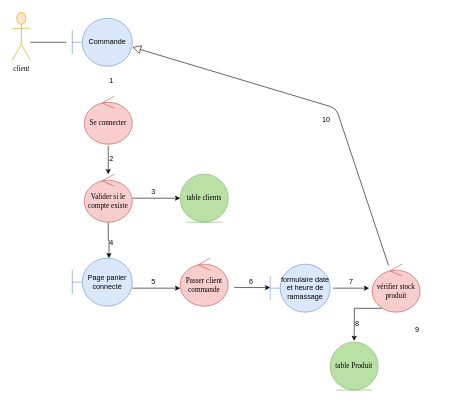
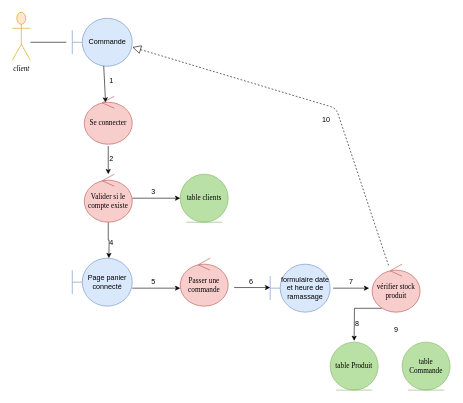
edge "Commande" -> "Se connecter": added
edge "vérifier stock produit" -> "Commande": style solid -> dashed
node "Passer client commande": label "Passer client commande" -> "Passer une commande"
node "9": moved (420, 330) -> (399, 330)
node "table Commande": added
